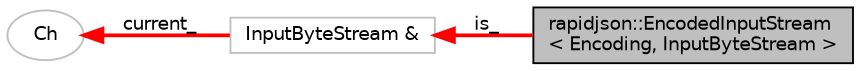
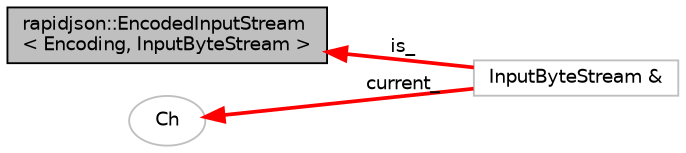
edge "rapidjson::EncodedInputStream < Encoding, InputByteStream >" -> "InputByteStream &": reversed
